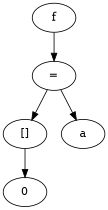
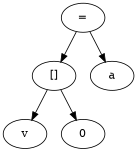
node "f": removed
node "v": added
